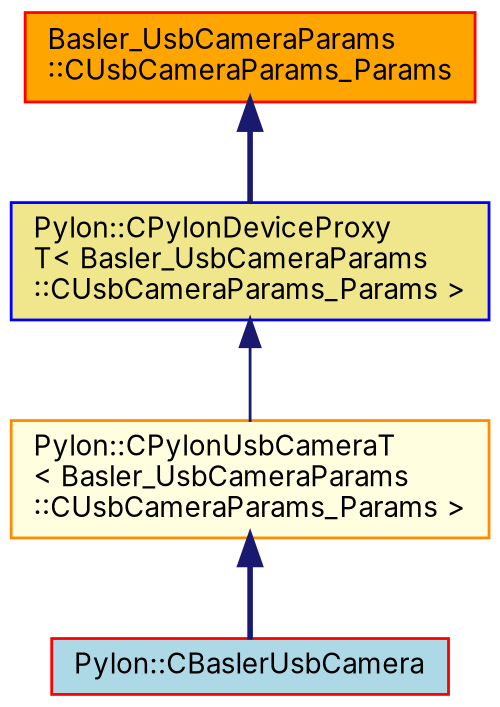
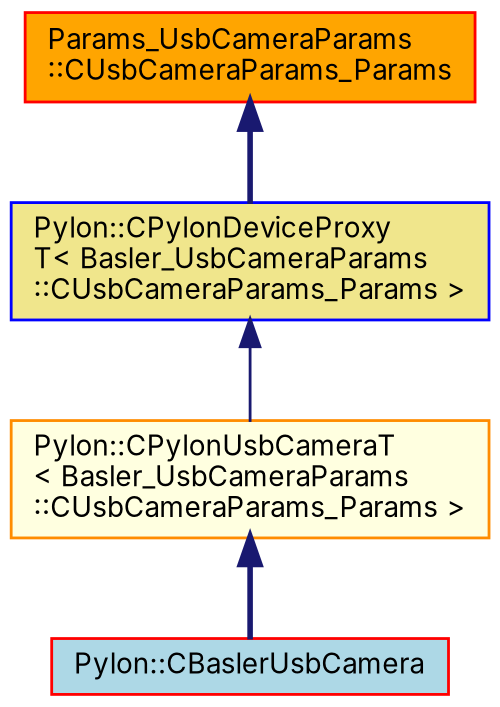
node "Basler_UsbCameraParams ::CUsbCameraParams_Params": label "Basler_UsbCameraParams ::CUsbCameraParams_Params" -> "Params_UsbCameraParams ::CUsbCameraParams_Params"
